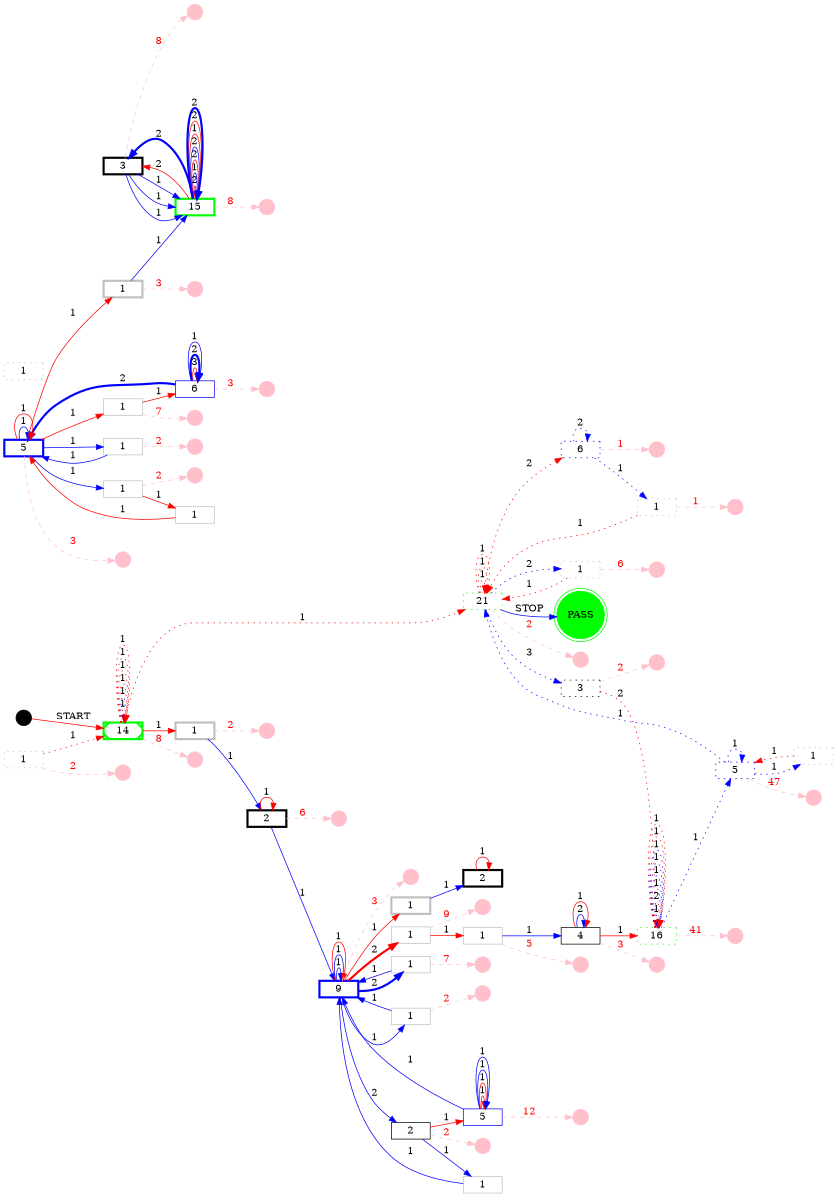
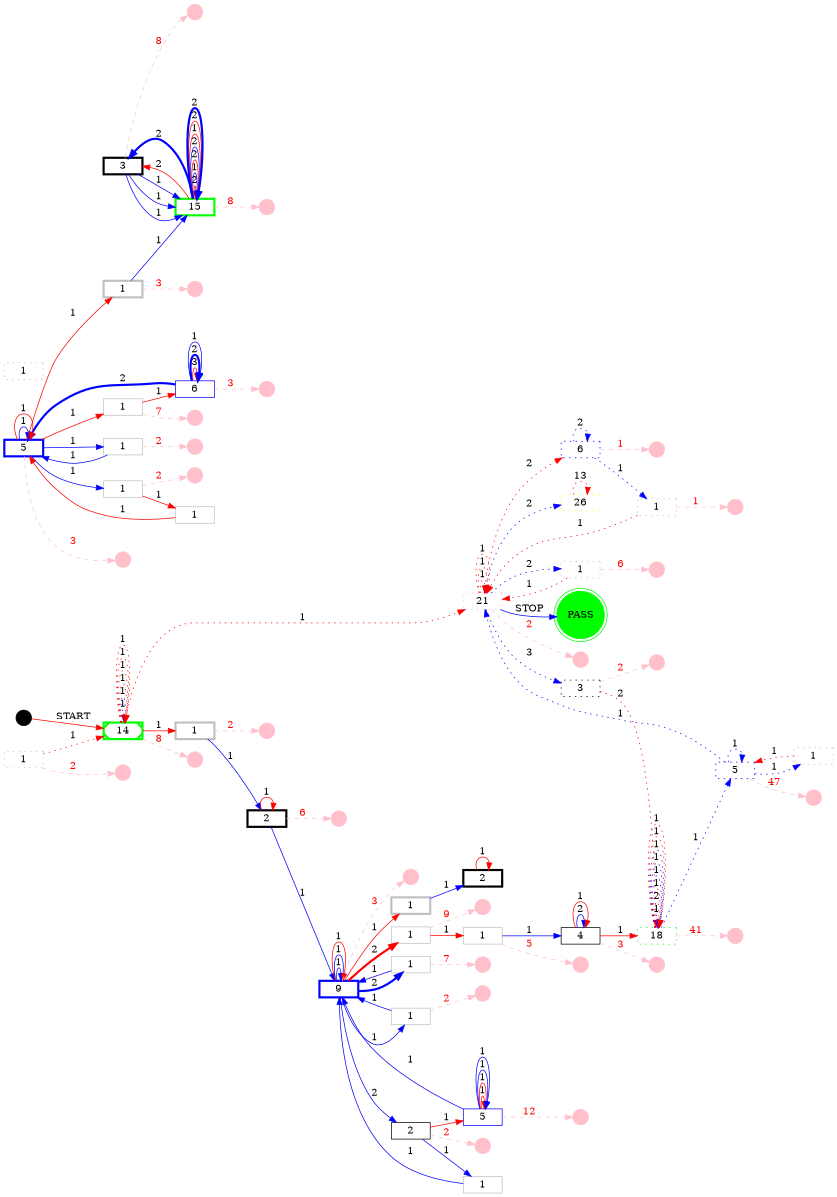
node "26": added
node "21": color green -> pink
node "16": label "16" -> "18"
